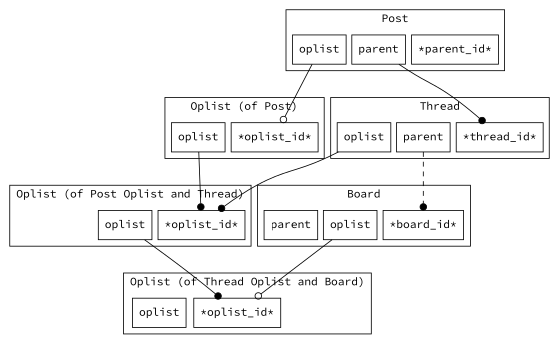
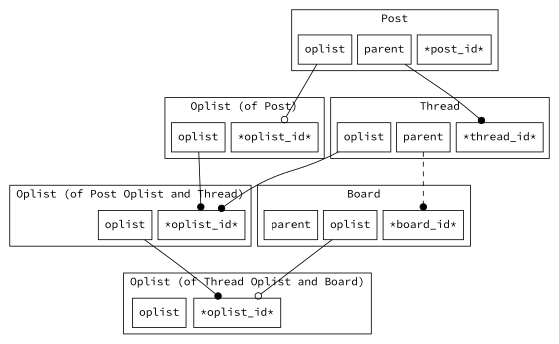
node "*parent_id*": label "*parent_id*" -> "*post_id*"
